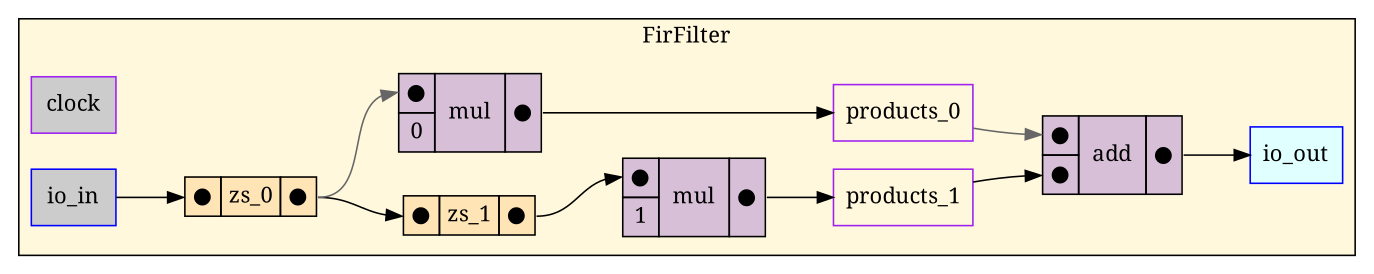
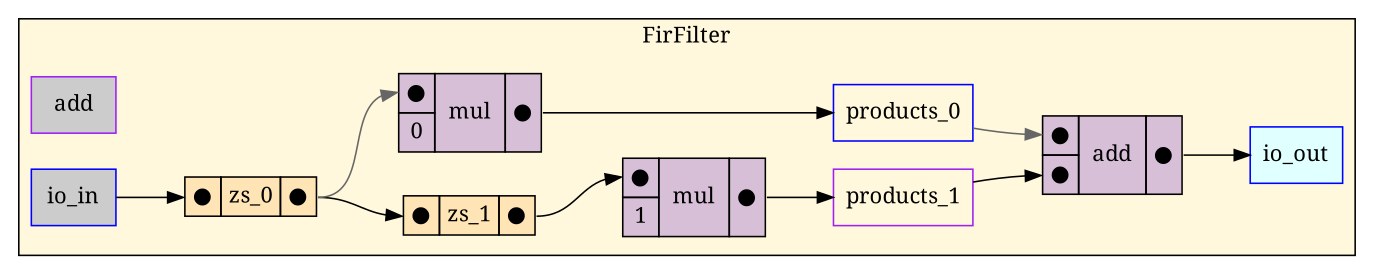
node "clock": label "clock" -> "add"
node "products_0": color purple -> blue
